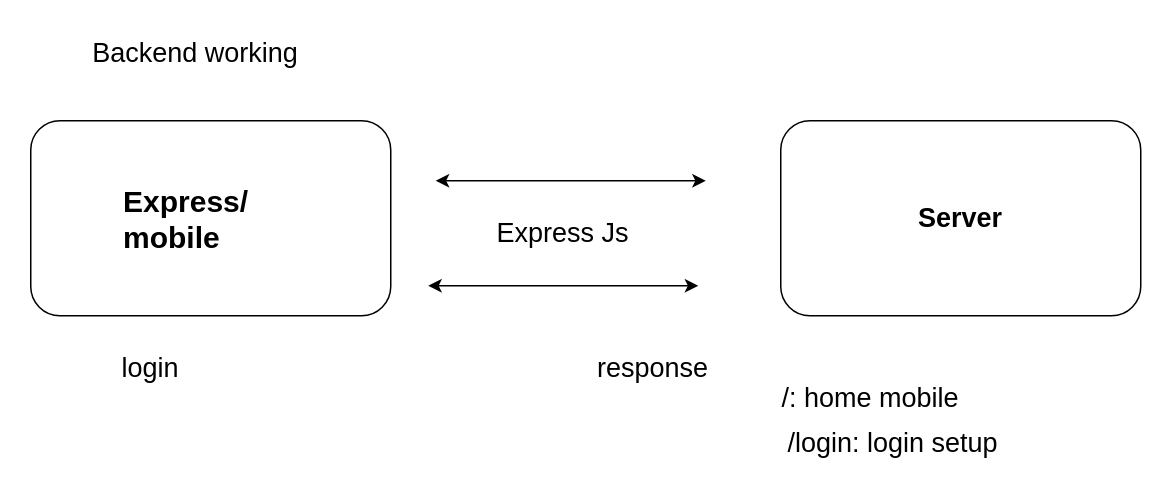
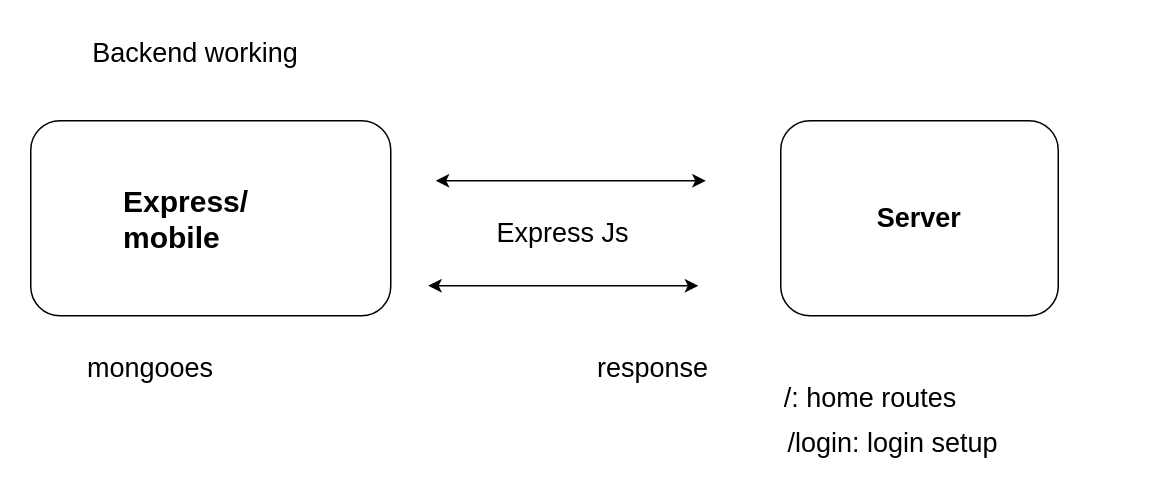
node "Server": size 360x195 -> 278x195
node "login": label "login" -> "mongooes"
node "/: home mobile": label "/: home mobile" -> "/: home routes"
